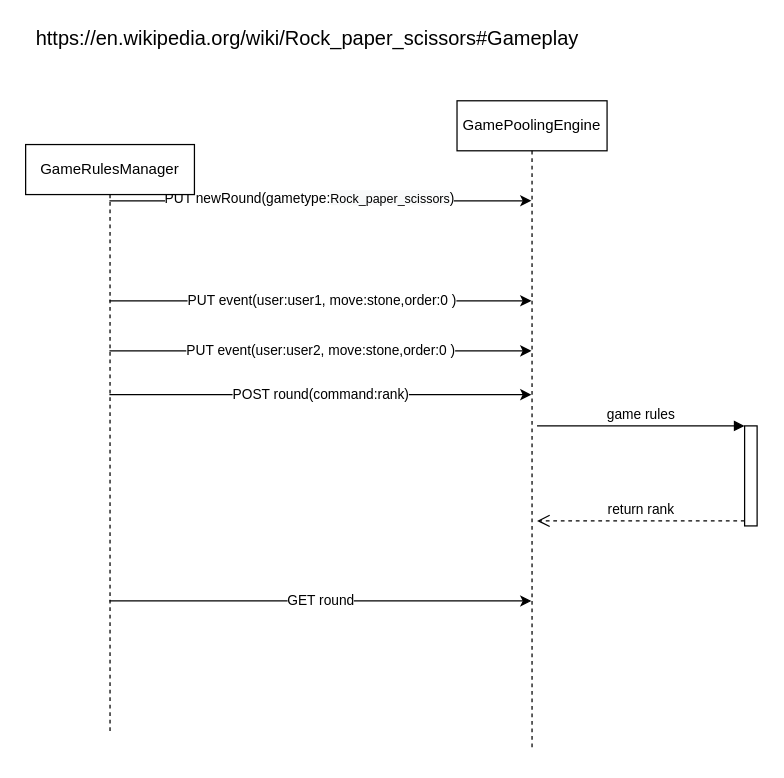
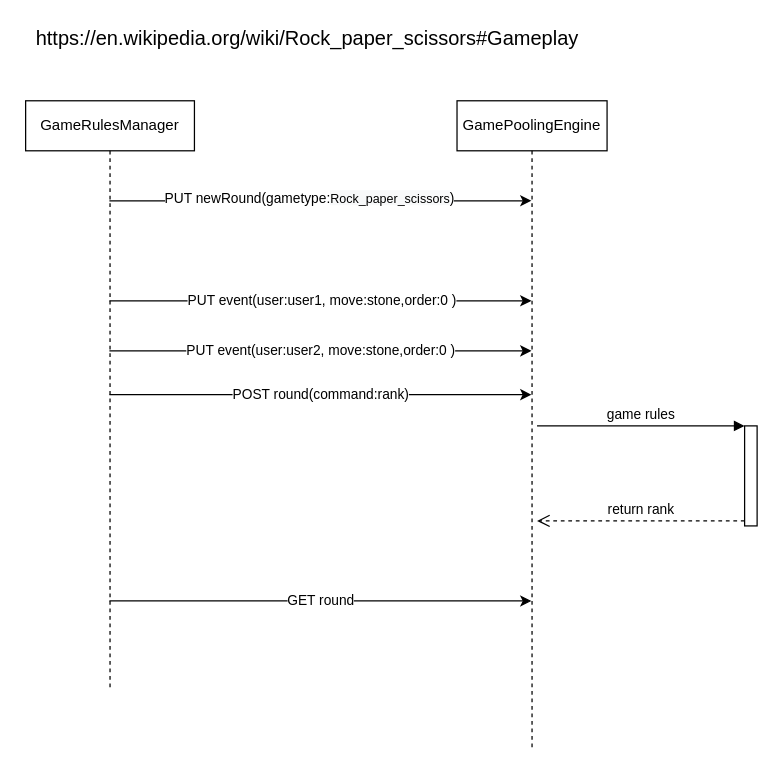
node "GameRulesManager": moved (110, 438) -> (110, 394)
